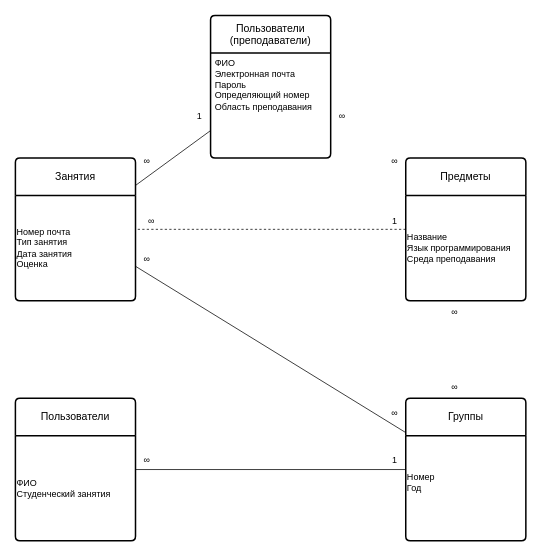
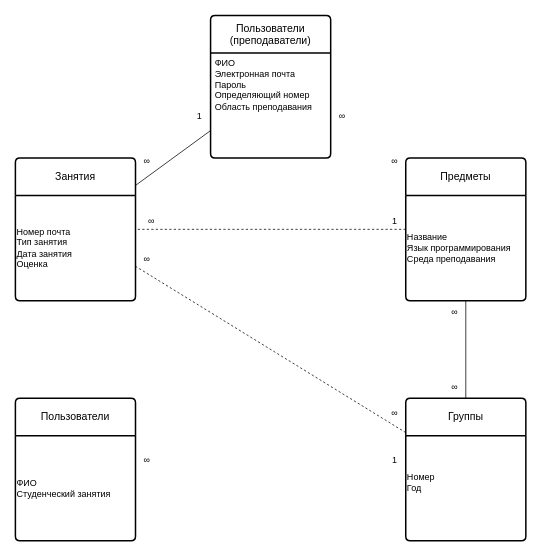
edge "Занятия" -- "Группы": style solid -> dashed
edge "Предметы" -- "Группы": added
edge "Пользователи" -- "Группы": removed
